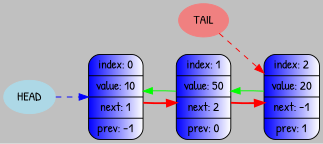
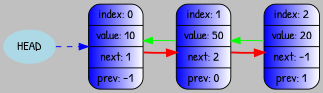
node "TAIL": removed
